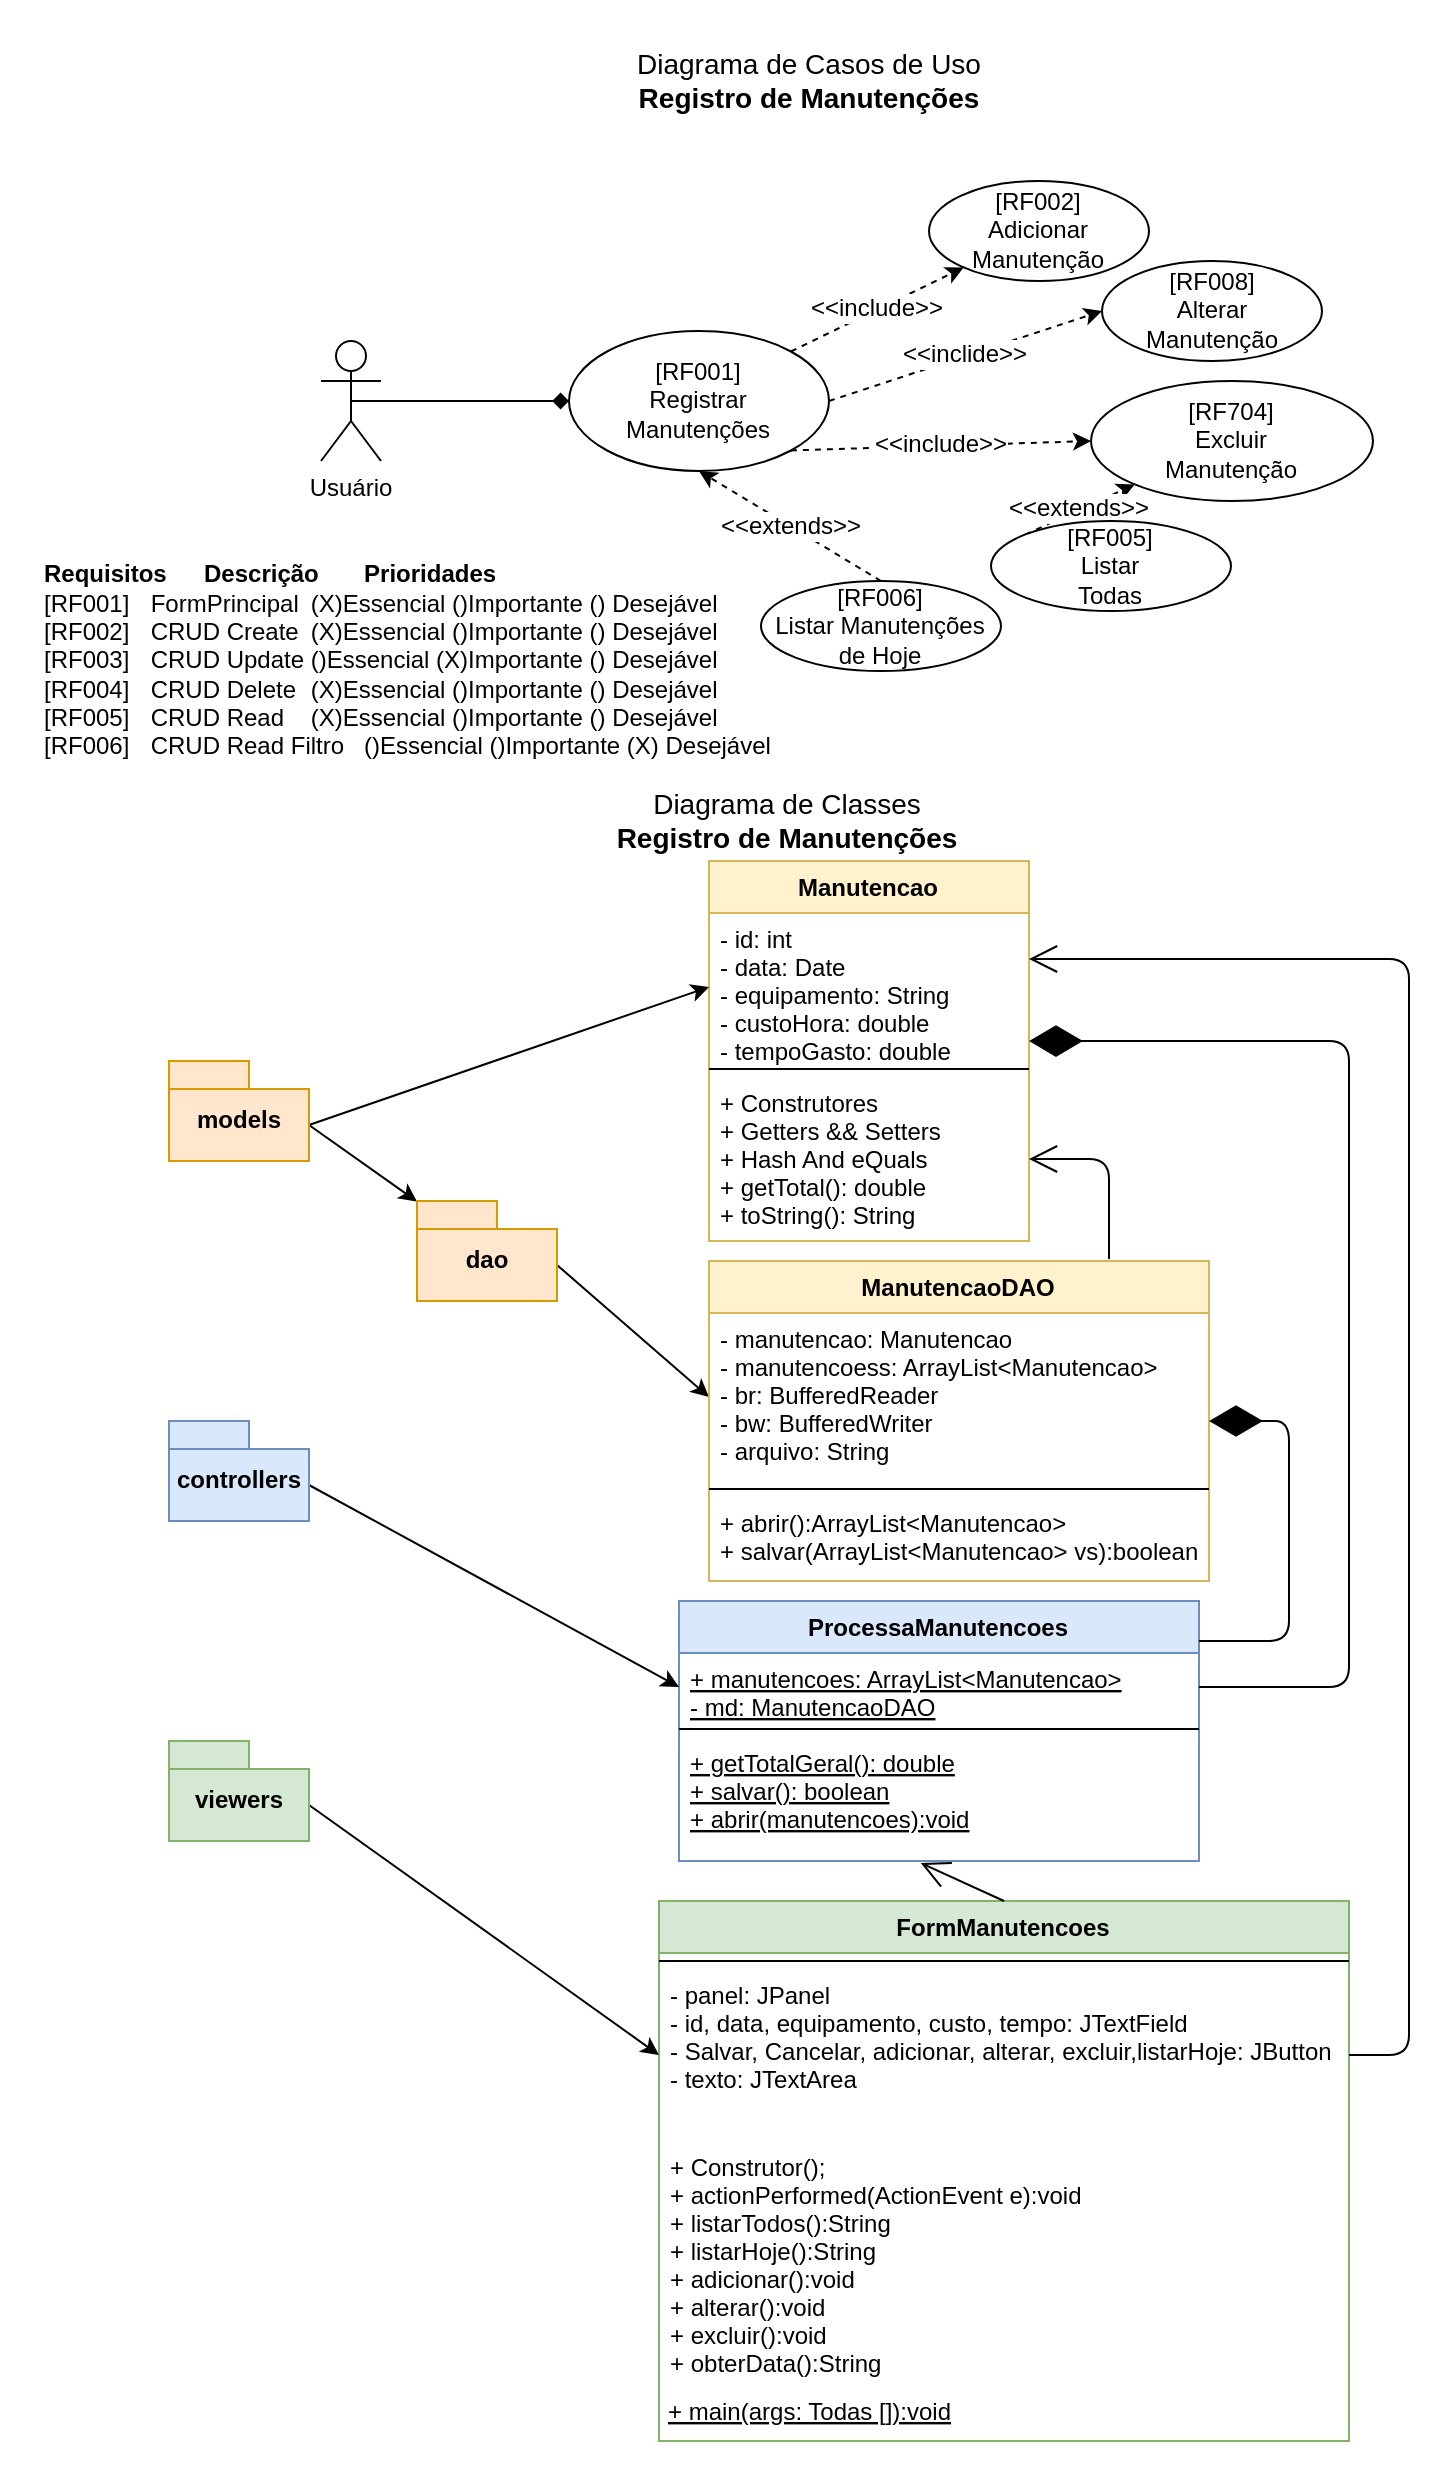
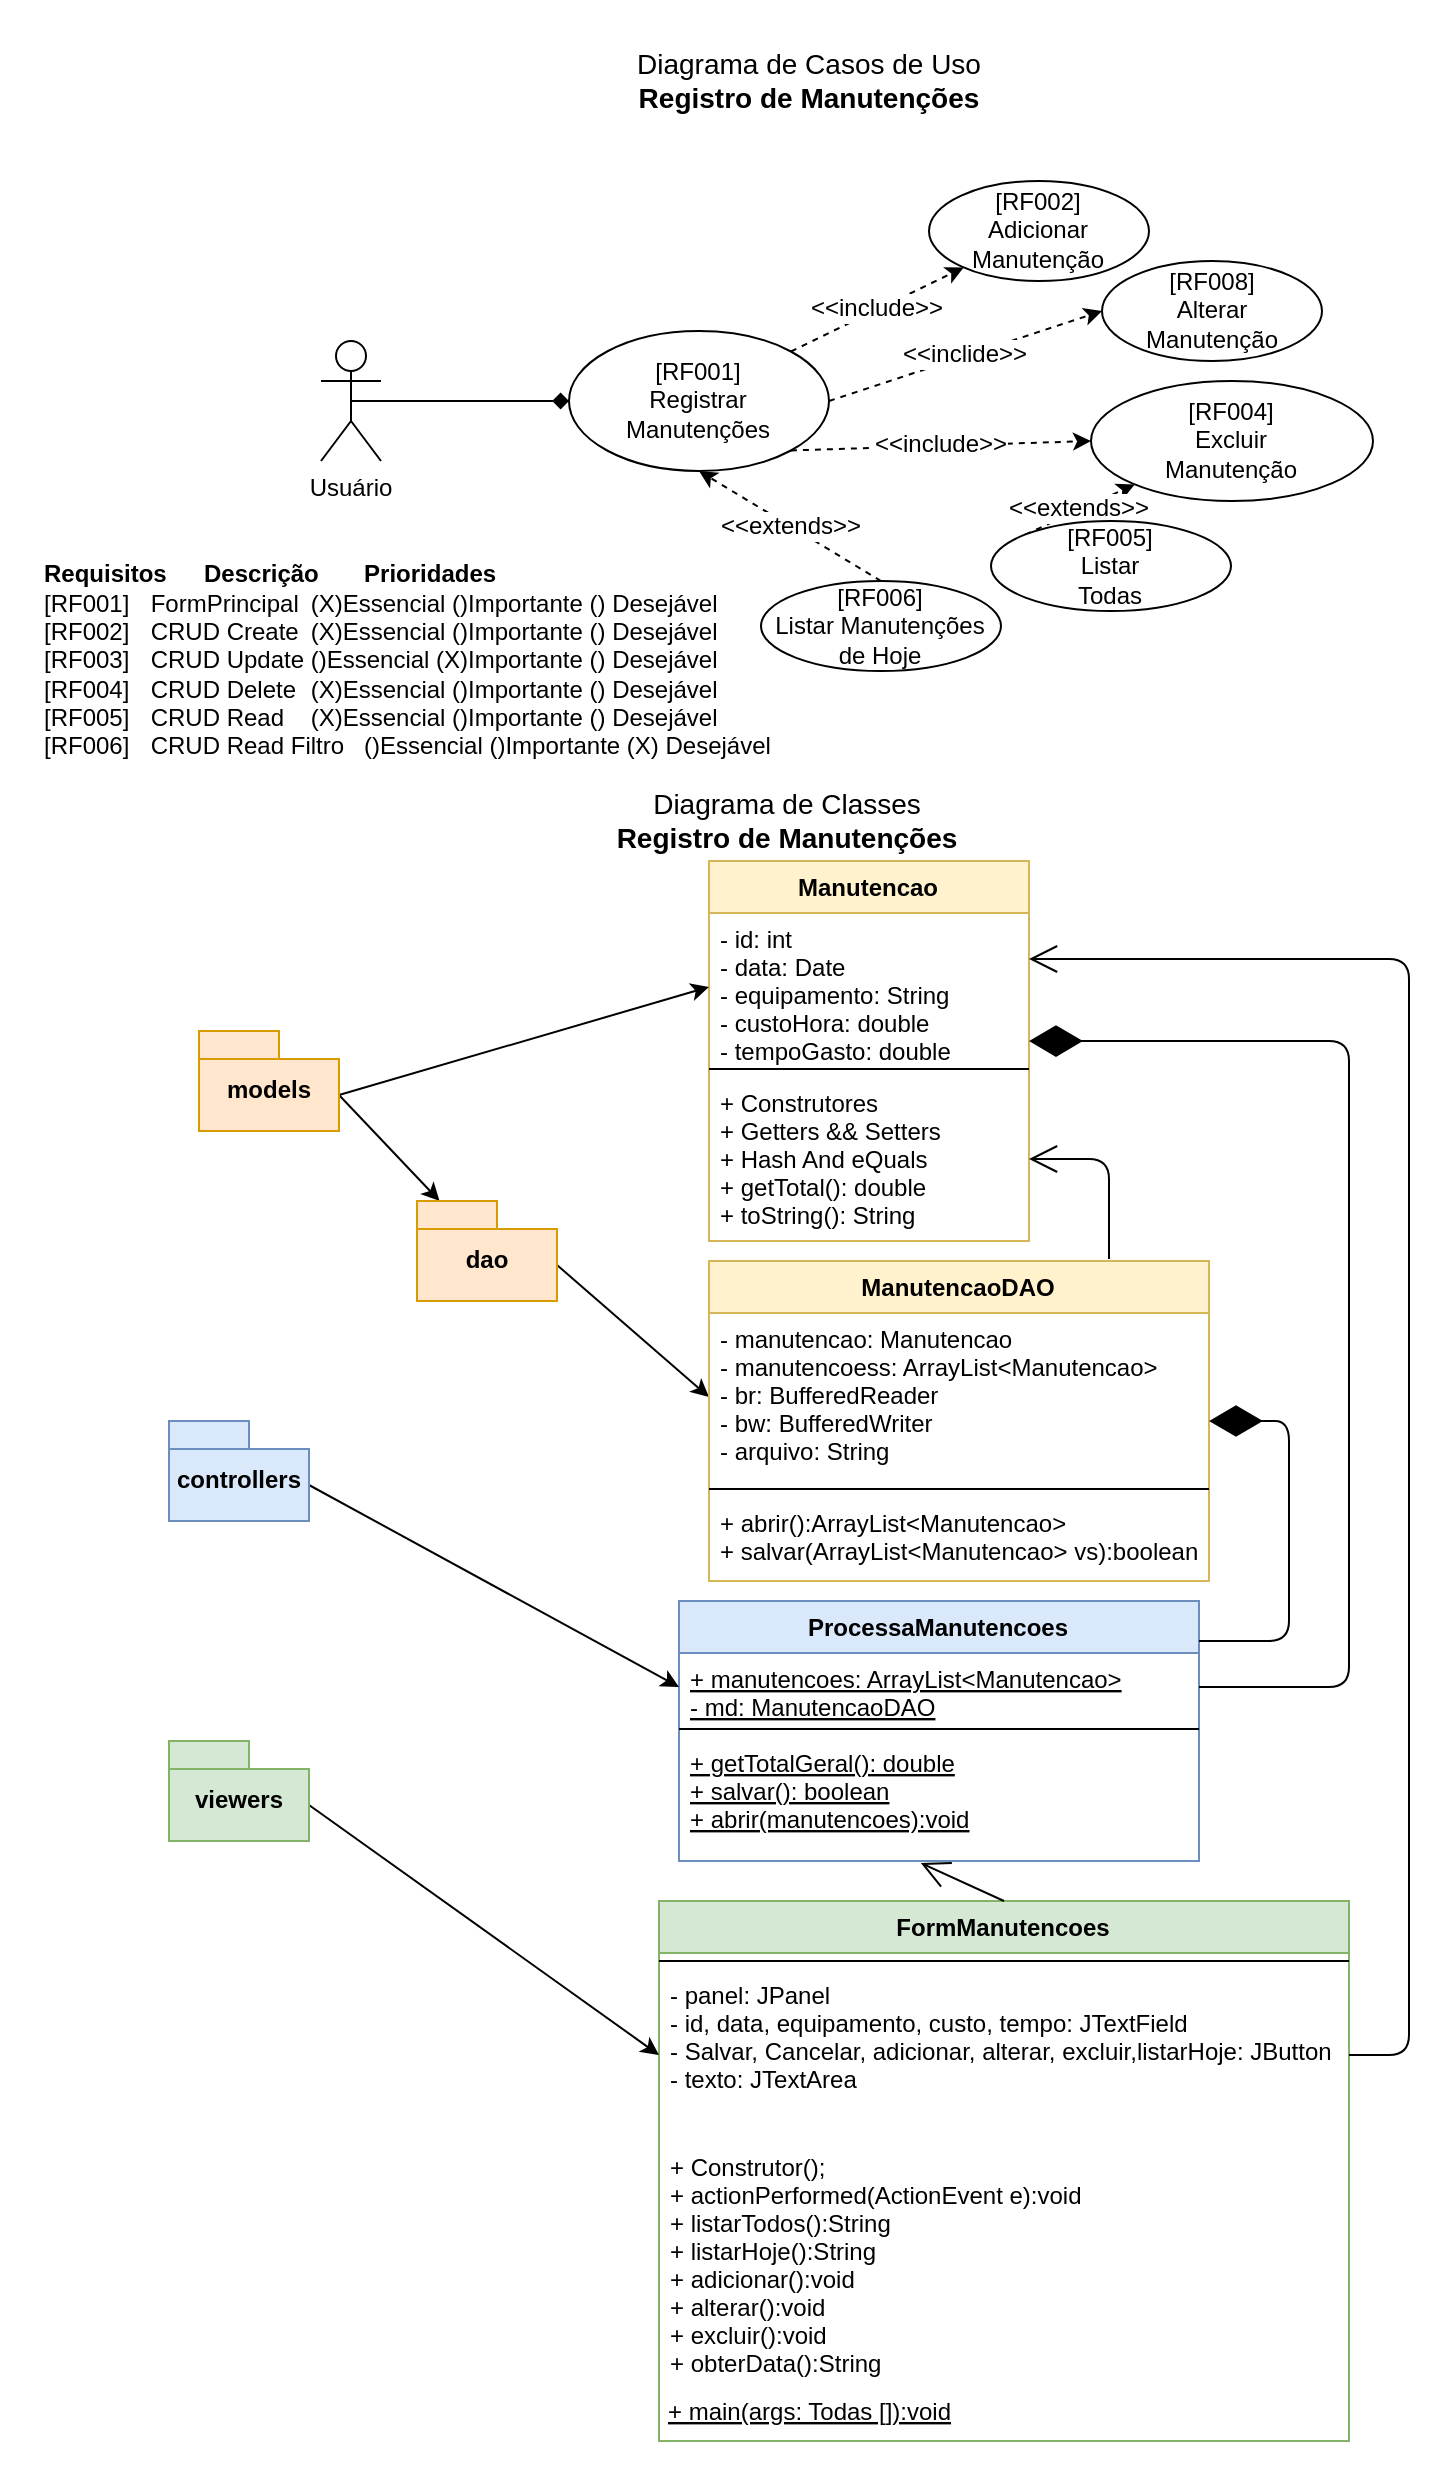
node "[RF704] Excluir Manutenção": label "[RF704] Excluir Manutenção" -> "[RF004] Excluir Manutenção"
node "models": moved (239, 1111) -> (269, 1081)
